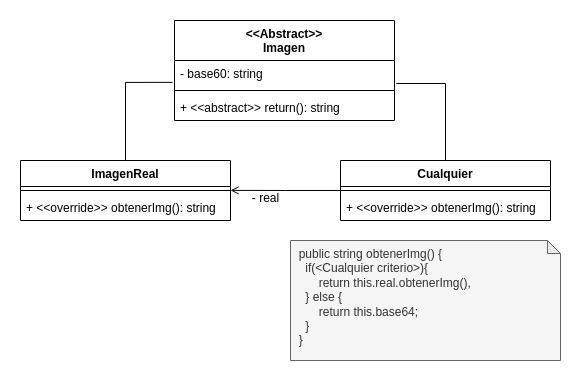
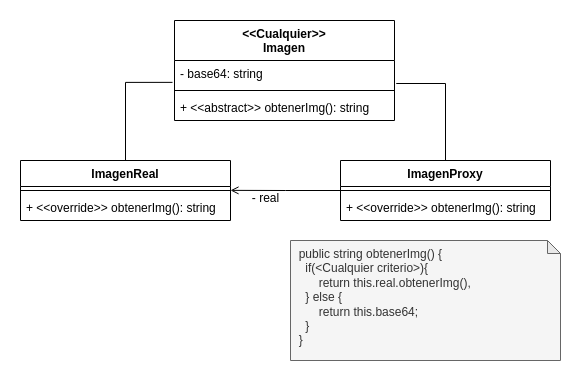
node "<<Abstract>> Imagen": label "<<Abstract>> Imagen" -> "<<Cualquier>> Imagen"
node "- base60: string": label "- base60: string" -> "- base64: string"
node "+ <<abstract>> return(): string": label "+ <<abstract>> return(): string" -> "+ <<abstract>> obtenerImg(): string"
node "Cualquier": label "Cualquier" -> "ImagenProxy"
